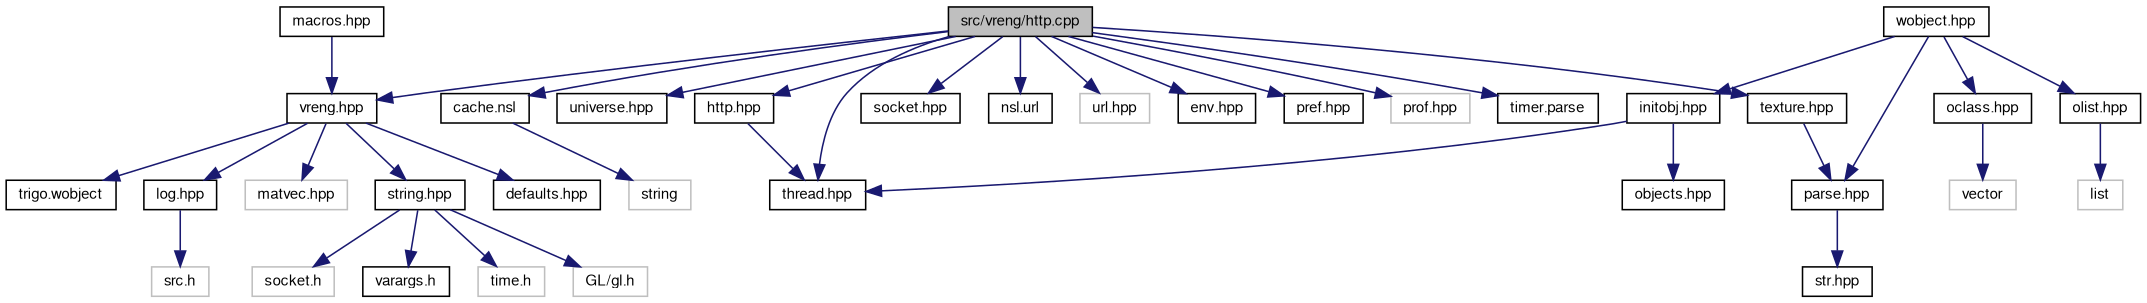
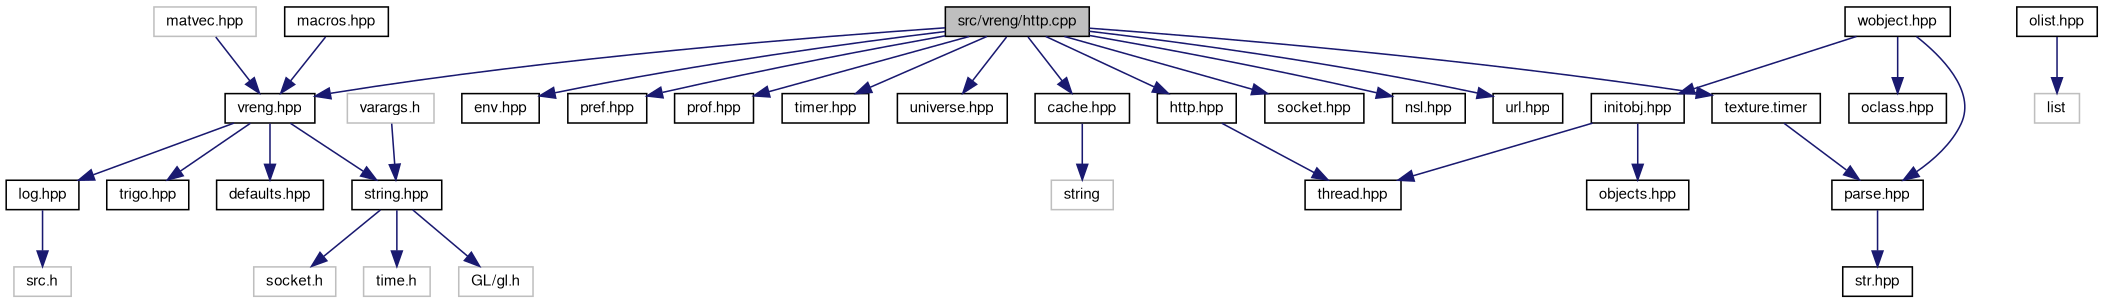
edge "wobject.hpp" -> "olist.hpp": removed
edge "src/vreng/http.cpp" -> "thread.hpp": removed
node "cache.nsl": label "cache.nsl" -> "cache.hpp"
node "nsl.url": label "nsl.url" -> "nsl.hpp"
node "url.hpp": color grey75 -> black
node "prof.hpp": color grey75 -> black
node "timer.parse": label "timer.parse" -> "timer.hpp"
node "texture.hpp": label "texture.hpp" -> "texture.timer"
edge "vreng.hpp" -> "matvec.hpp": reversed
node "trigo.wobject": label "trigo.wobject" -> "trigo.hpp"
node "vector": removed
edge "string.hpp" -> "varargs.h": reversed
node "varargs.h": color black -> grey75
